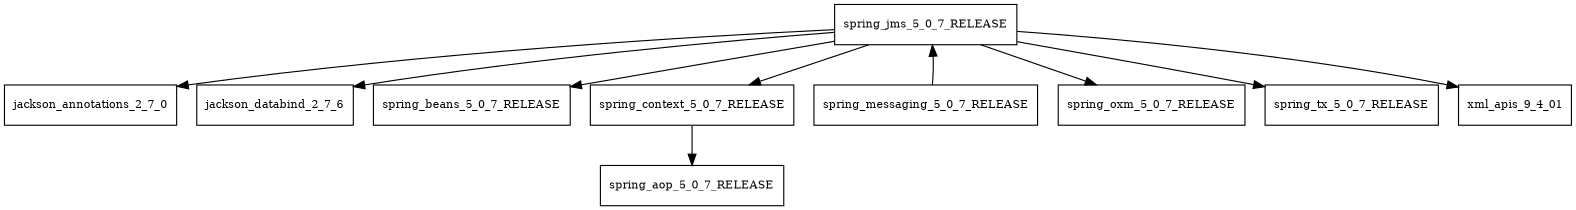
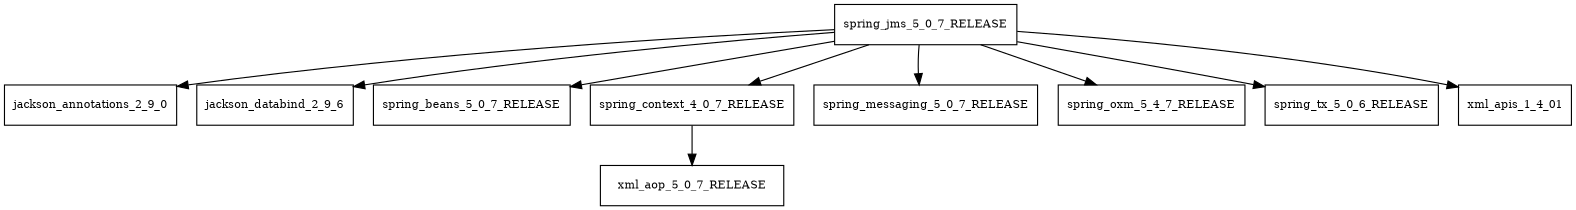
edge "spring_messaging_5_0_7_RELEASE" -> "spring_jms_5_0_7_RELEASE": reversed
node "jackson_annotations_2_7_0": label "jackson_annotations_2_7_0" -> "jackson_annotations_2_9_0"
node "jackson_databind_2_7_6": label "jackson_databind_2_7_6" -> "jackson_databind_2_9_6"
node "spring_context_5_0_7_RELEASE": label "spring_context_5_0_7_RELEASE" -> "spring_context_4_0_7_RELEASE"
node "spring_oxm_5_0_7_RELEASE": label "spring_oxm_5_0_7_RELEASE" -> "spring_oxm_5_4_7_RELEASE"
node "spring_tx_5_0_7_RELEASE": label "spring_tx_5_0_7_RELEASE" -> "spring_tx_5_0_6_RELEASE"
node "xml_apis_9_4_01": label "xml_apis_9_4_01" -> "xml_apis_1_4_01"
node "spring_aop_5_0_7_RELEASE": label "spring_aop_5_0_7_RELEASE" -> "xml_aop_5_0_7_RELEASE"
